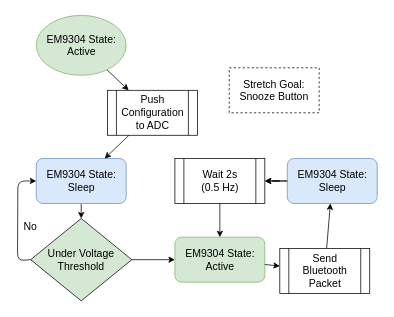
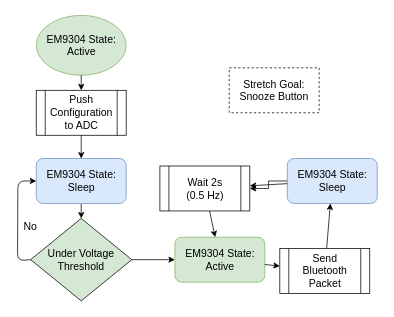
node "Push Configuration to ADC": moved (152, 113) -> (81, 113)
node "Wait 2s (0.5 Hz)": moved (220, 181) -> (205, 189)
